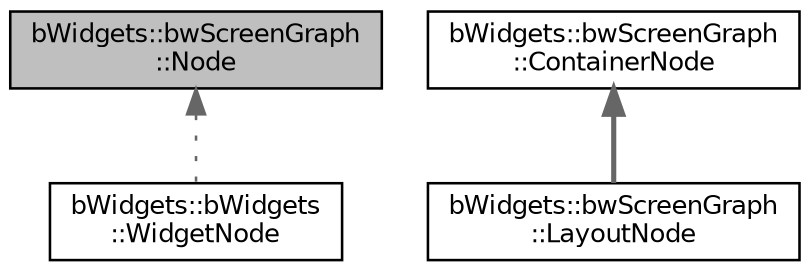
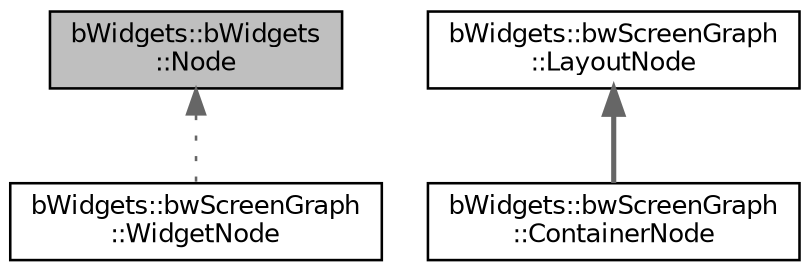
node "bWidgets::bwScreenGraph ::Node": label "bWidgets::bwScreenGraph ::Node" -> "bWidgets::bWidgets ::Node"
edge "bWidgets::bwScreenGraph ::LayoutNode" -> "bWidgets::bwScreenGraph ::ContainerNode": reversed
node "bWidgets::bWidgets ::WidgetNode": label "bWidgets::bWidgets ::WidgetNode" -> "bWidgets::bwScreenGraph ::WidgetNode"
